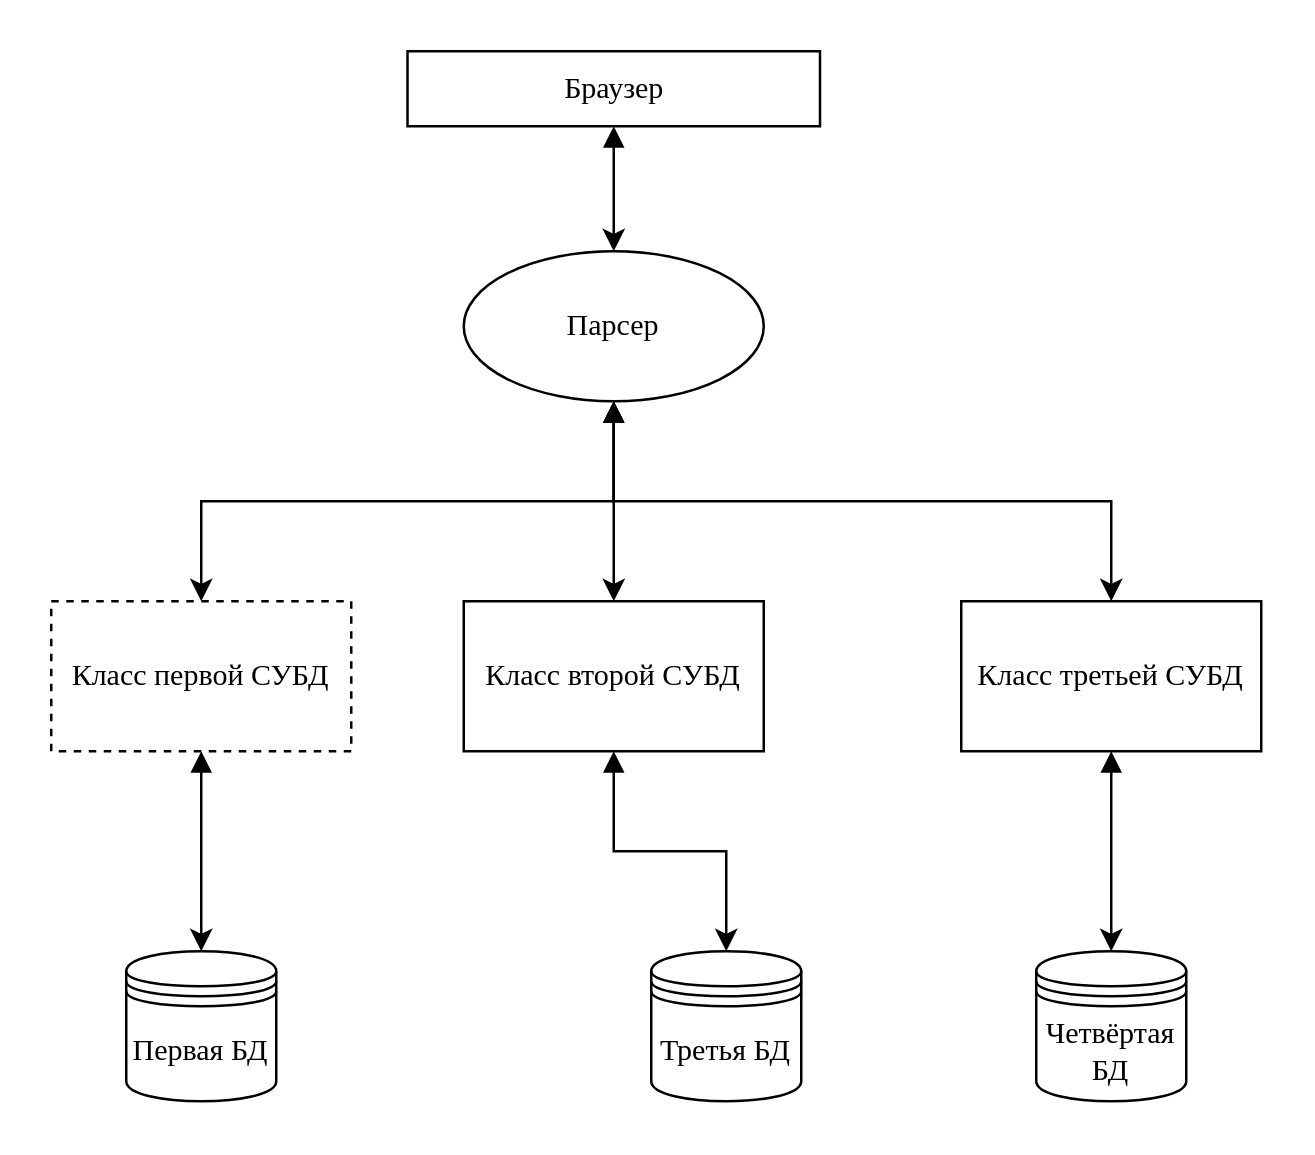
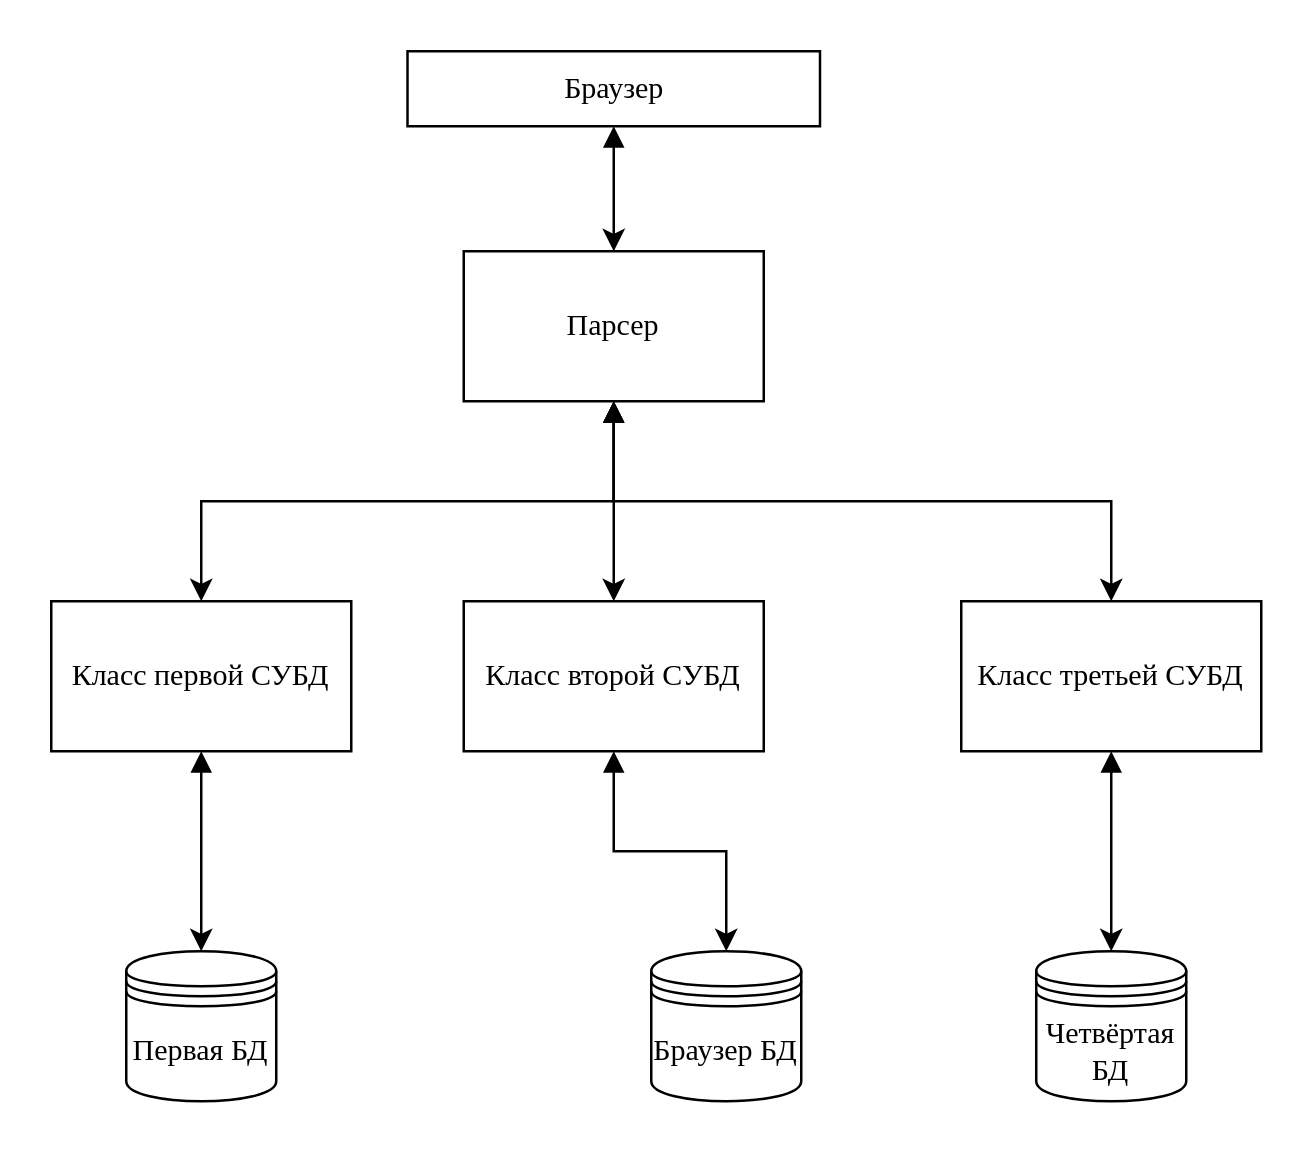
node "Парсер": shape ellipse -> rectangle
node "Класс первой СУБД": style dashed -> solid
node "Третья БД": label "Третья БД" -> "Браузер БД"
